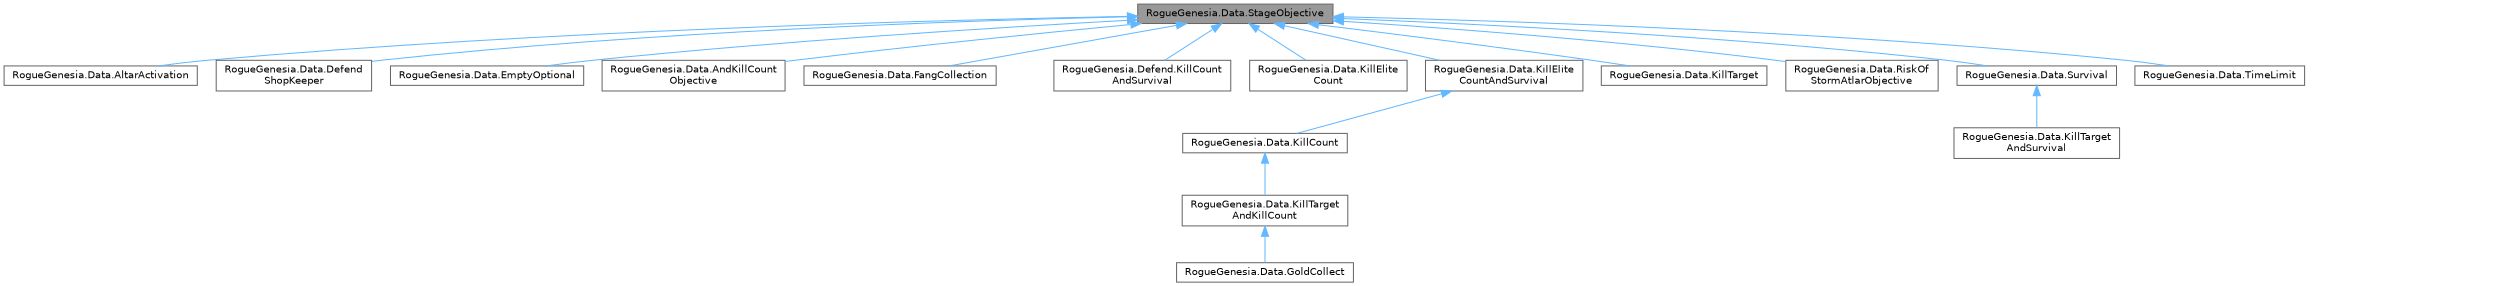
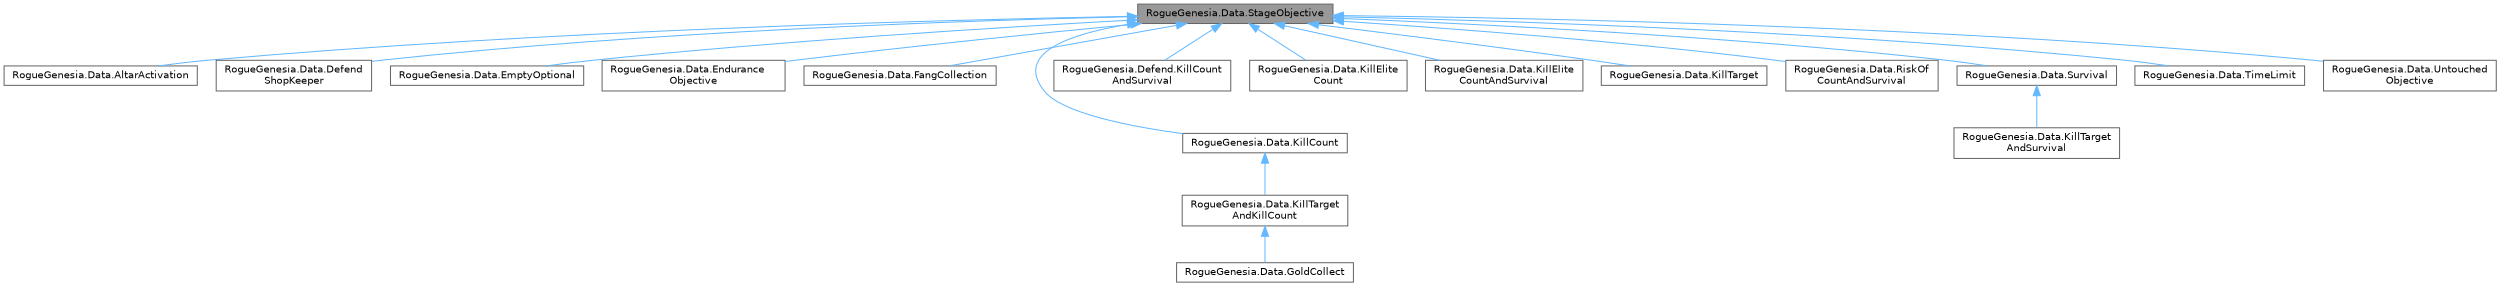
node "RogueGenesia.Data.AndKillCount Objective": label "RogueGenesia.Data.AndKillCount Objective" -> "RogueGenesia.Data.Endurance Objective"
node "RogueGenesia.Data.RiskOf StormAtlarObjective": label "RogueGenesia.Data.RiskOf StormAtlarObjective" -> "RogueGenesia.Data.RiskOf CountAndSurvival"
node "RogueGenesia.Data.Untouched Objective": added
edge "RogueGenesia.Data.KillCount" -> "RogueGenesia.Data.KillElite CountAndSurvival": now "RogueGenesia.Data.KillCount" -> "RogueGenesia.Data.StageObjective"
